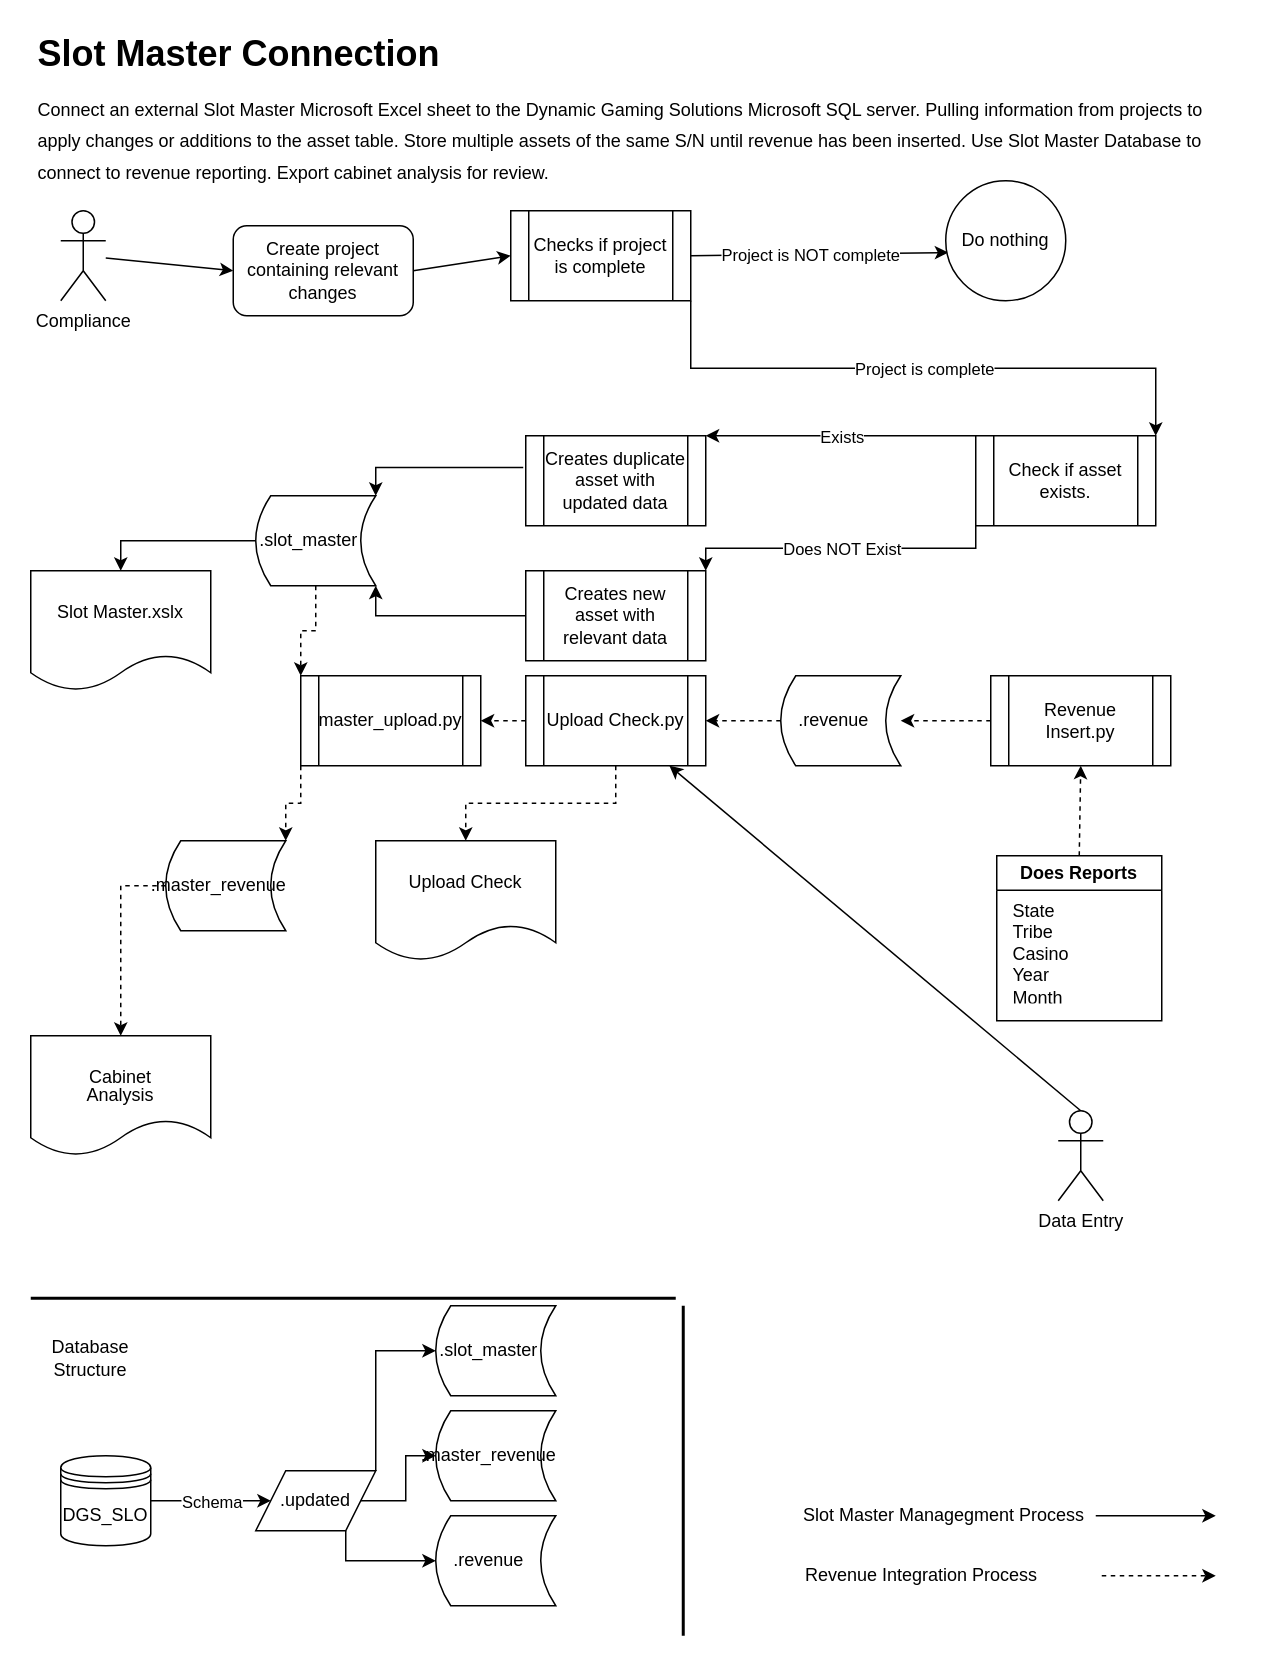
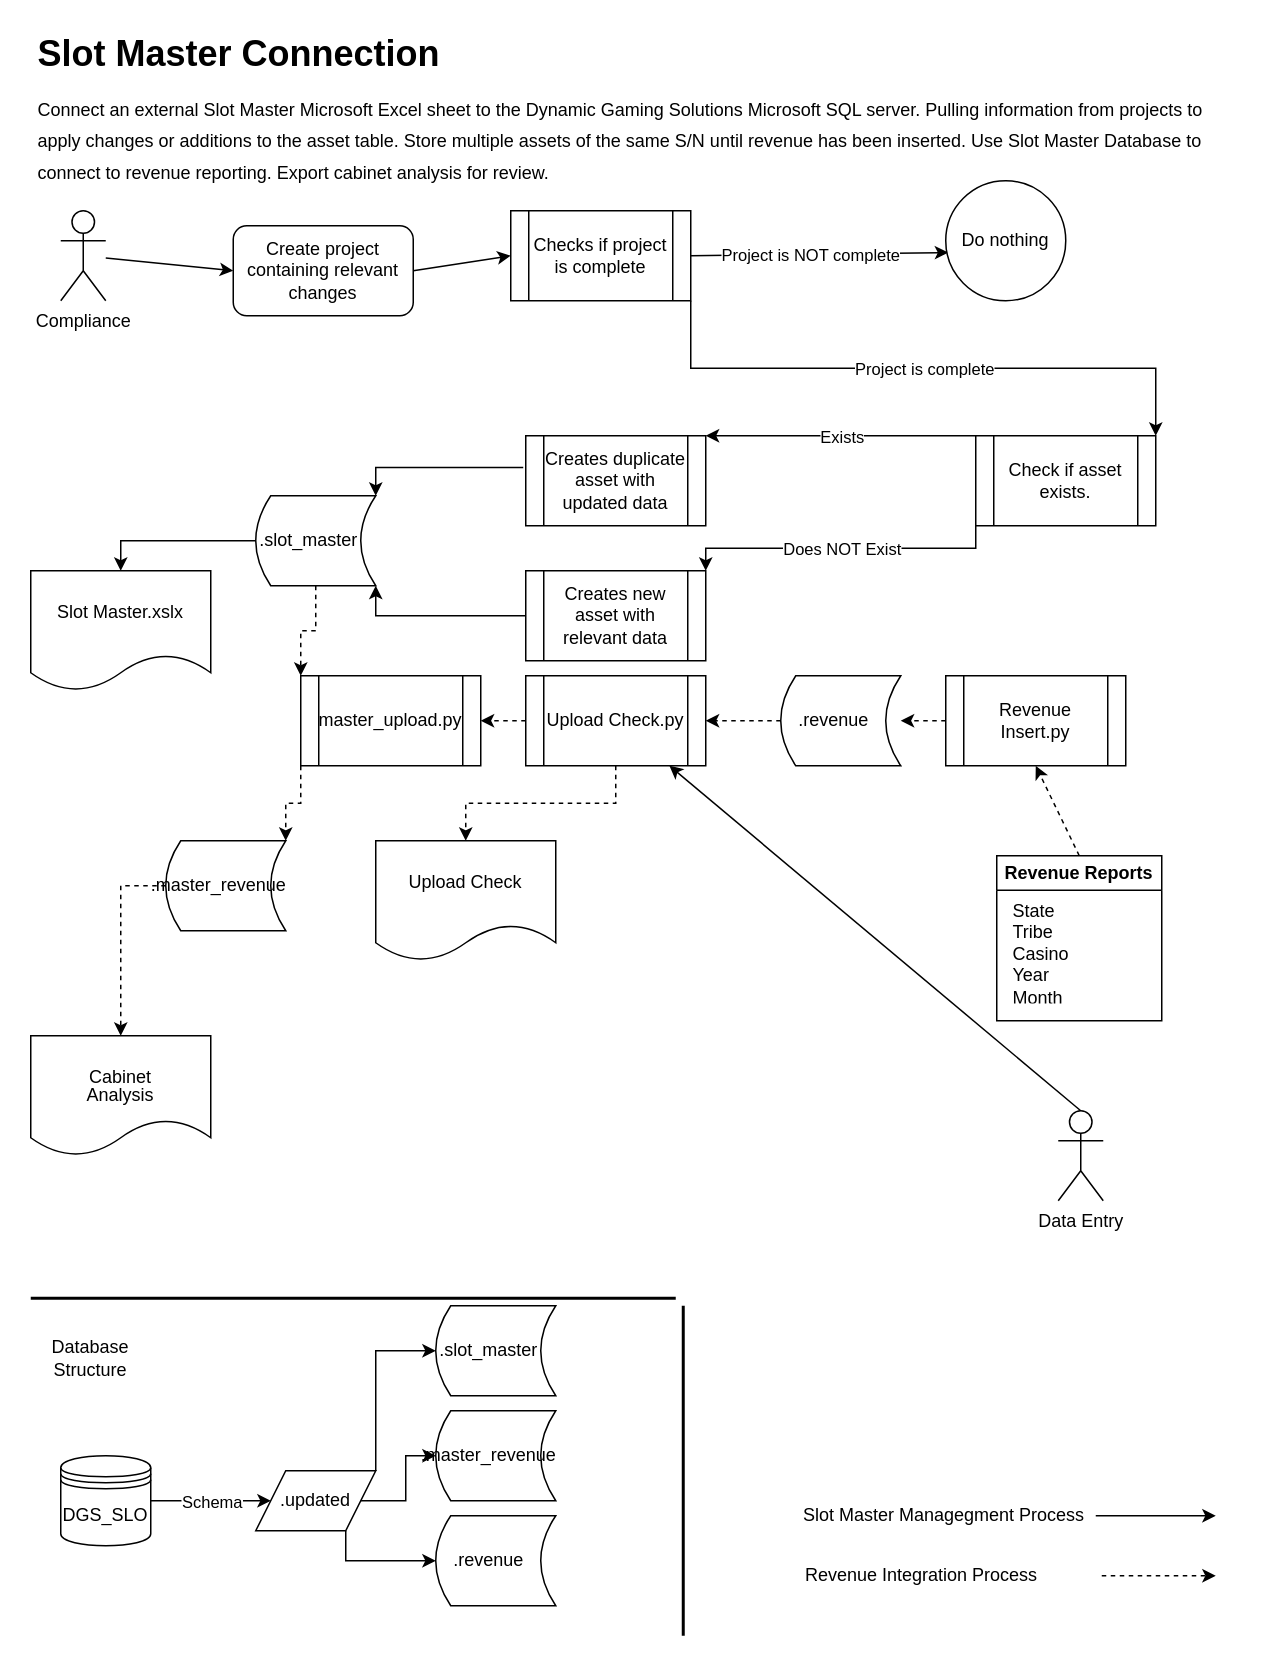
node "Revenue Insert.py": moved (1081, 721) -> (1036, 721)
node "Does Reports": label "Does Reports" -> "Revenue Reports"
